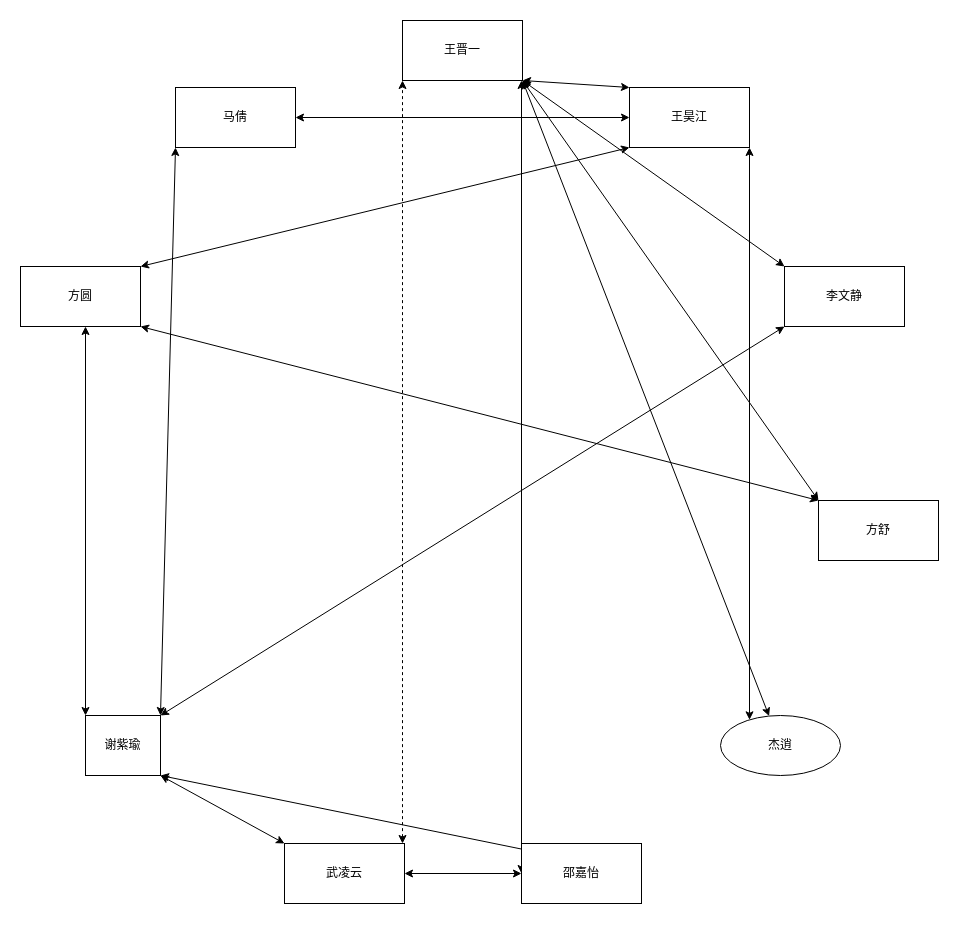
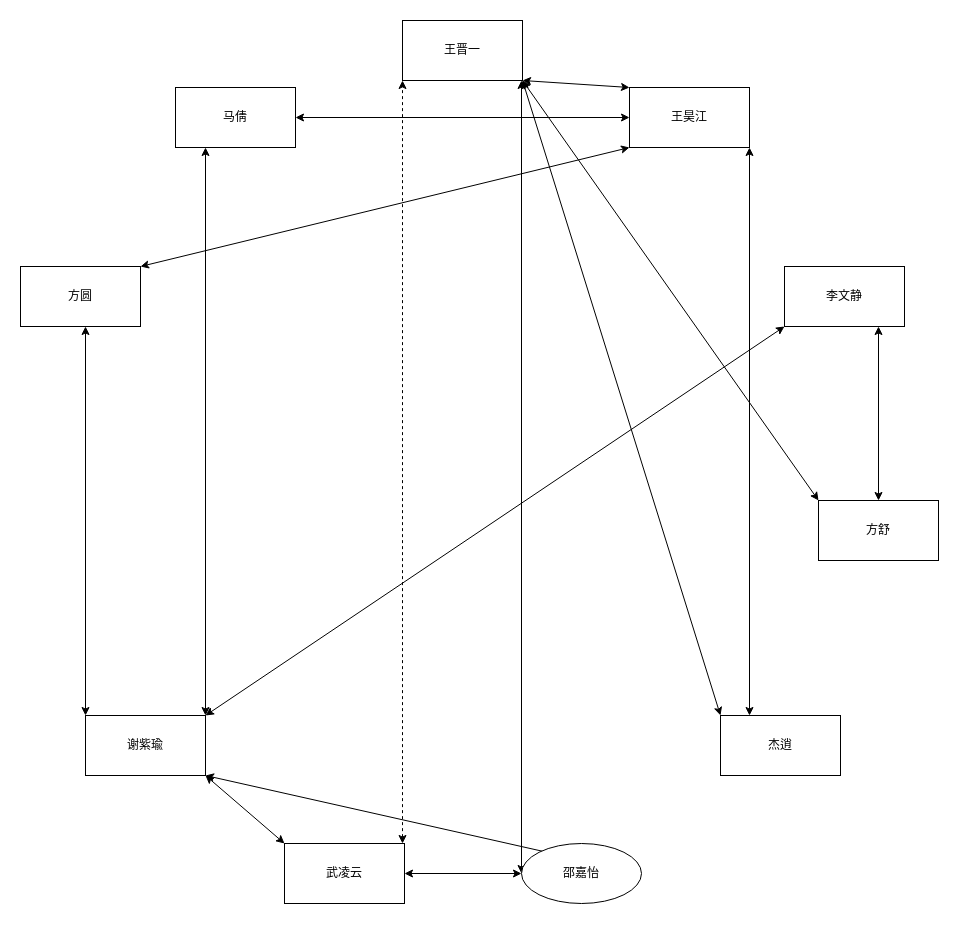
edge "王晋一" -- "李文静": removed
edge "方圆" -- "方舒": now "李文静" -- "方舒"
node "谢紫瑜": size 75x60 -> 120x60
node "杰逍": shape ellipse -> rectangle
node "邵嘉怡": shape rectangle -> ellipse
